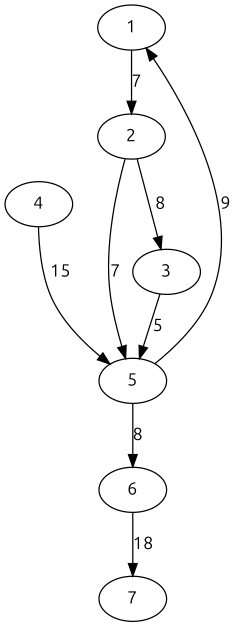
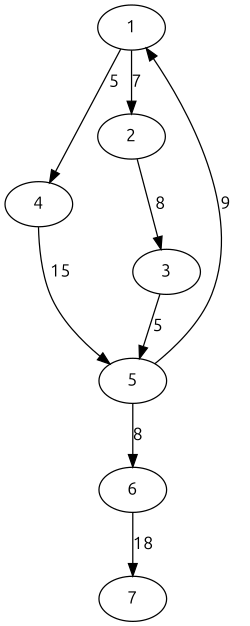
edge "1" -> "4": added, label "5"
edge "2" -> "5": removed, label "7"
